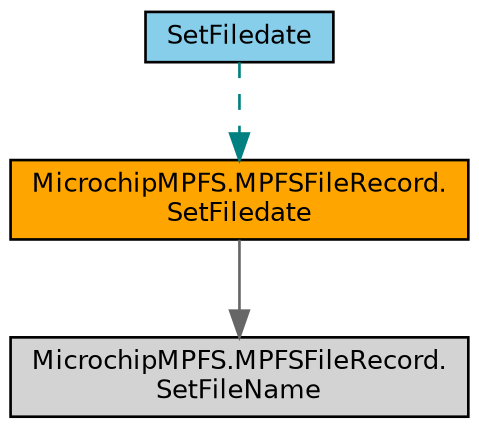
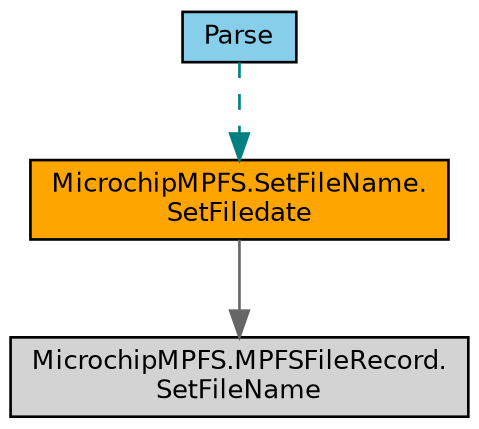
node "SetFiledate": label "SetFiledate" -> "Parse"
node "MicrochipMPFS.MPFSFileRecord. SetFiledate": label "MicrochipMPFS.MPFSFileRecord. SetFiledate" -> "MicrochipMPFS.SetFileName. SetFiledate"
